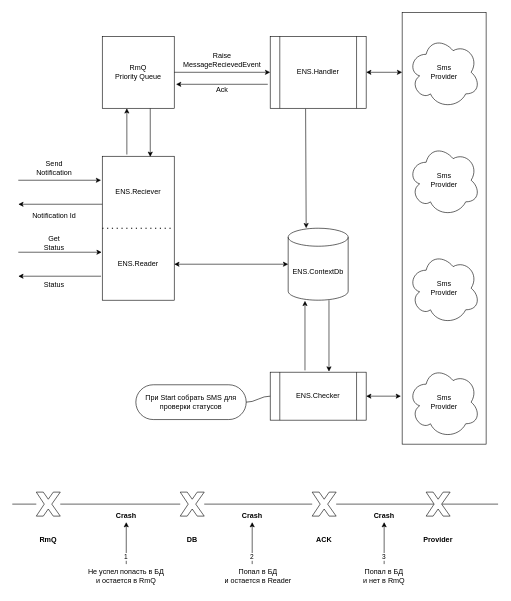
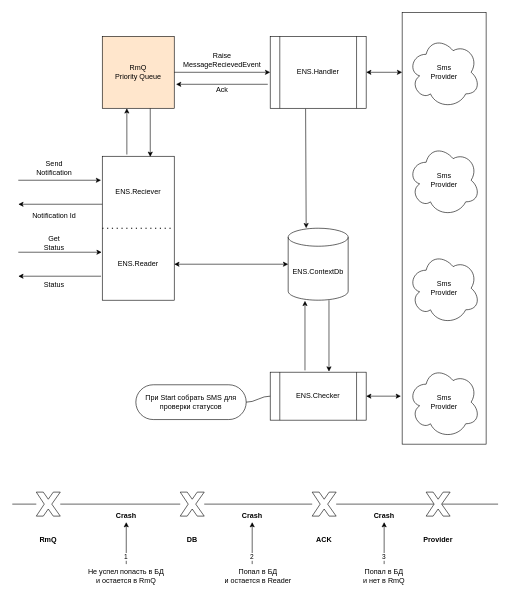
node "RmQ Priority Queue": fillcolor #ffffff -> #ffe6cc
